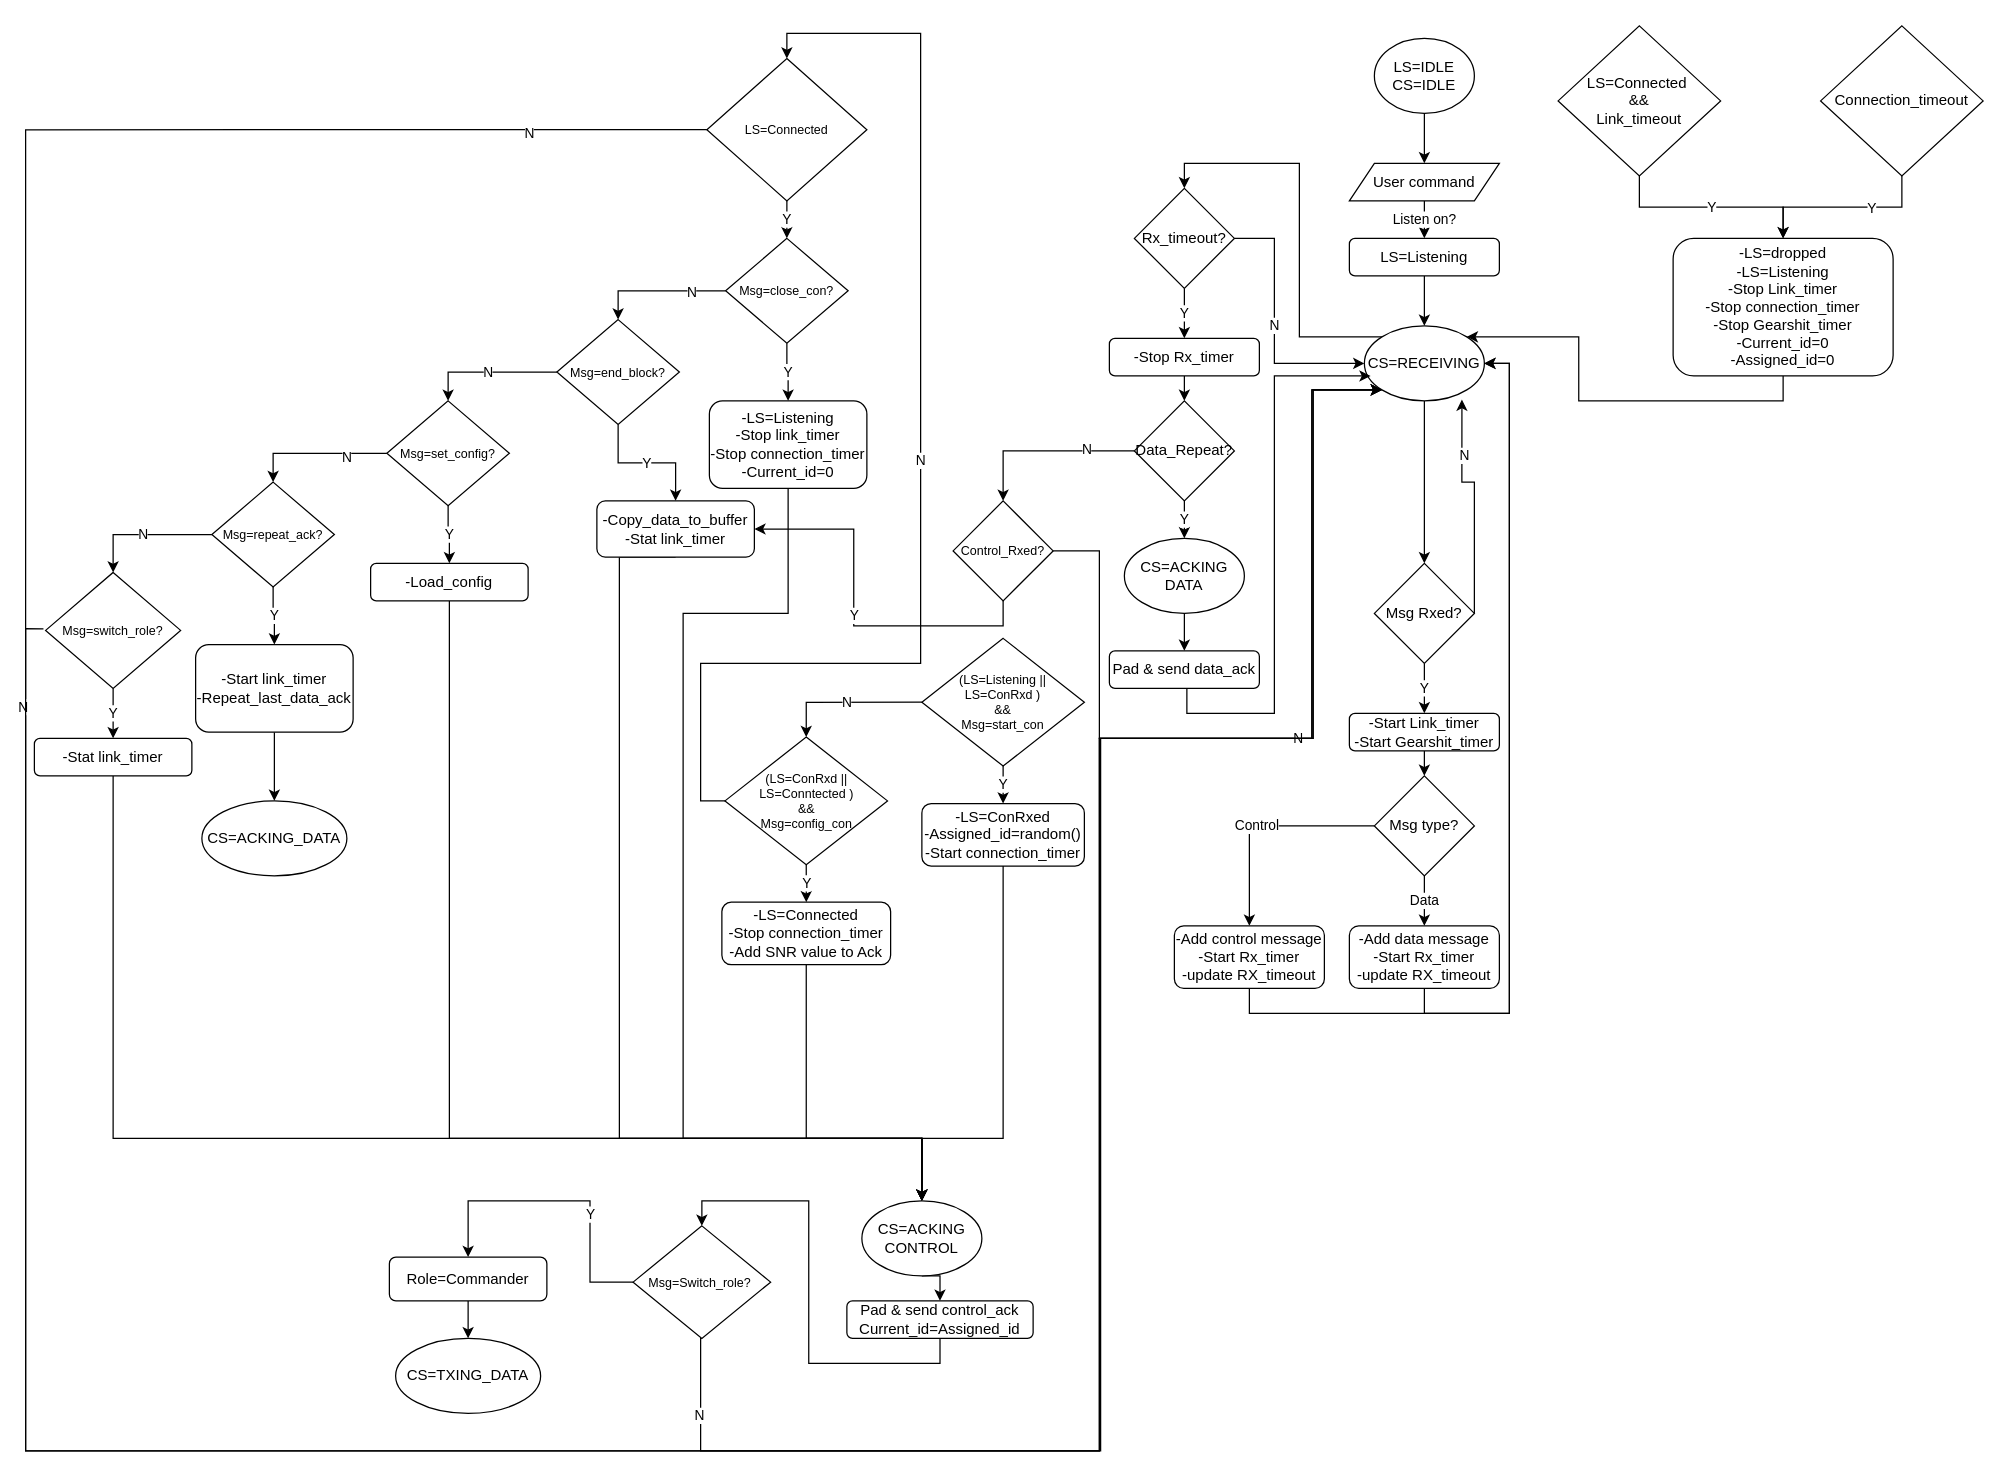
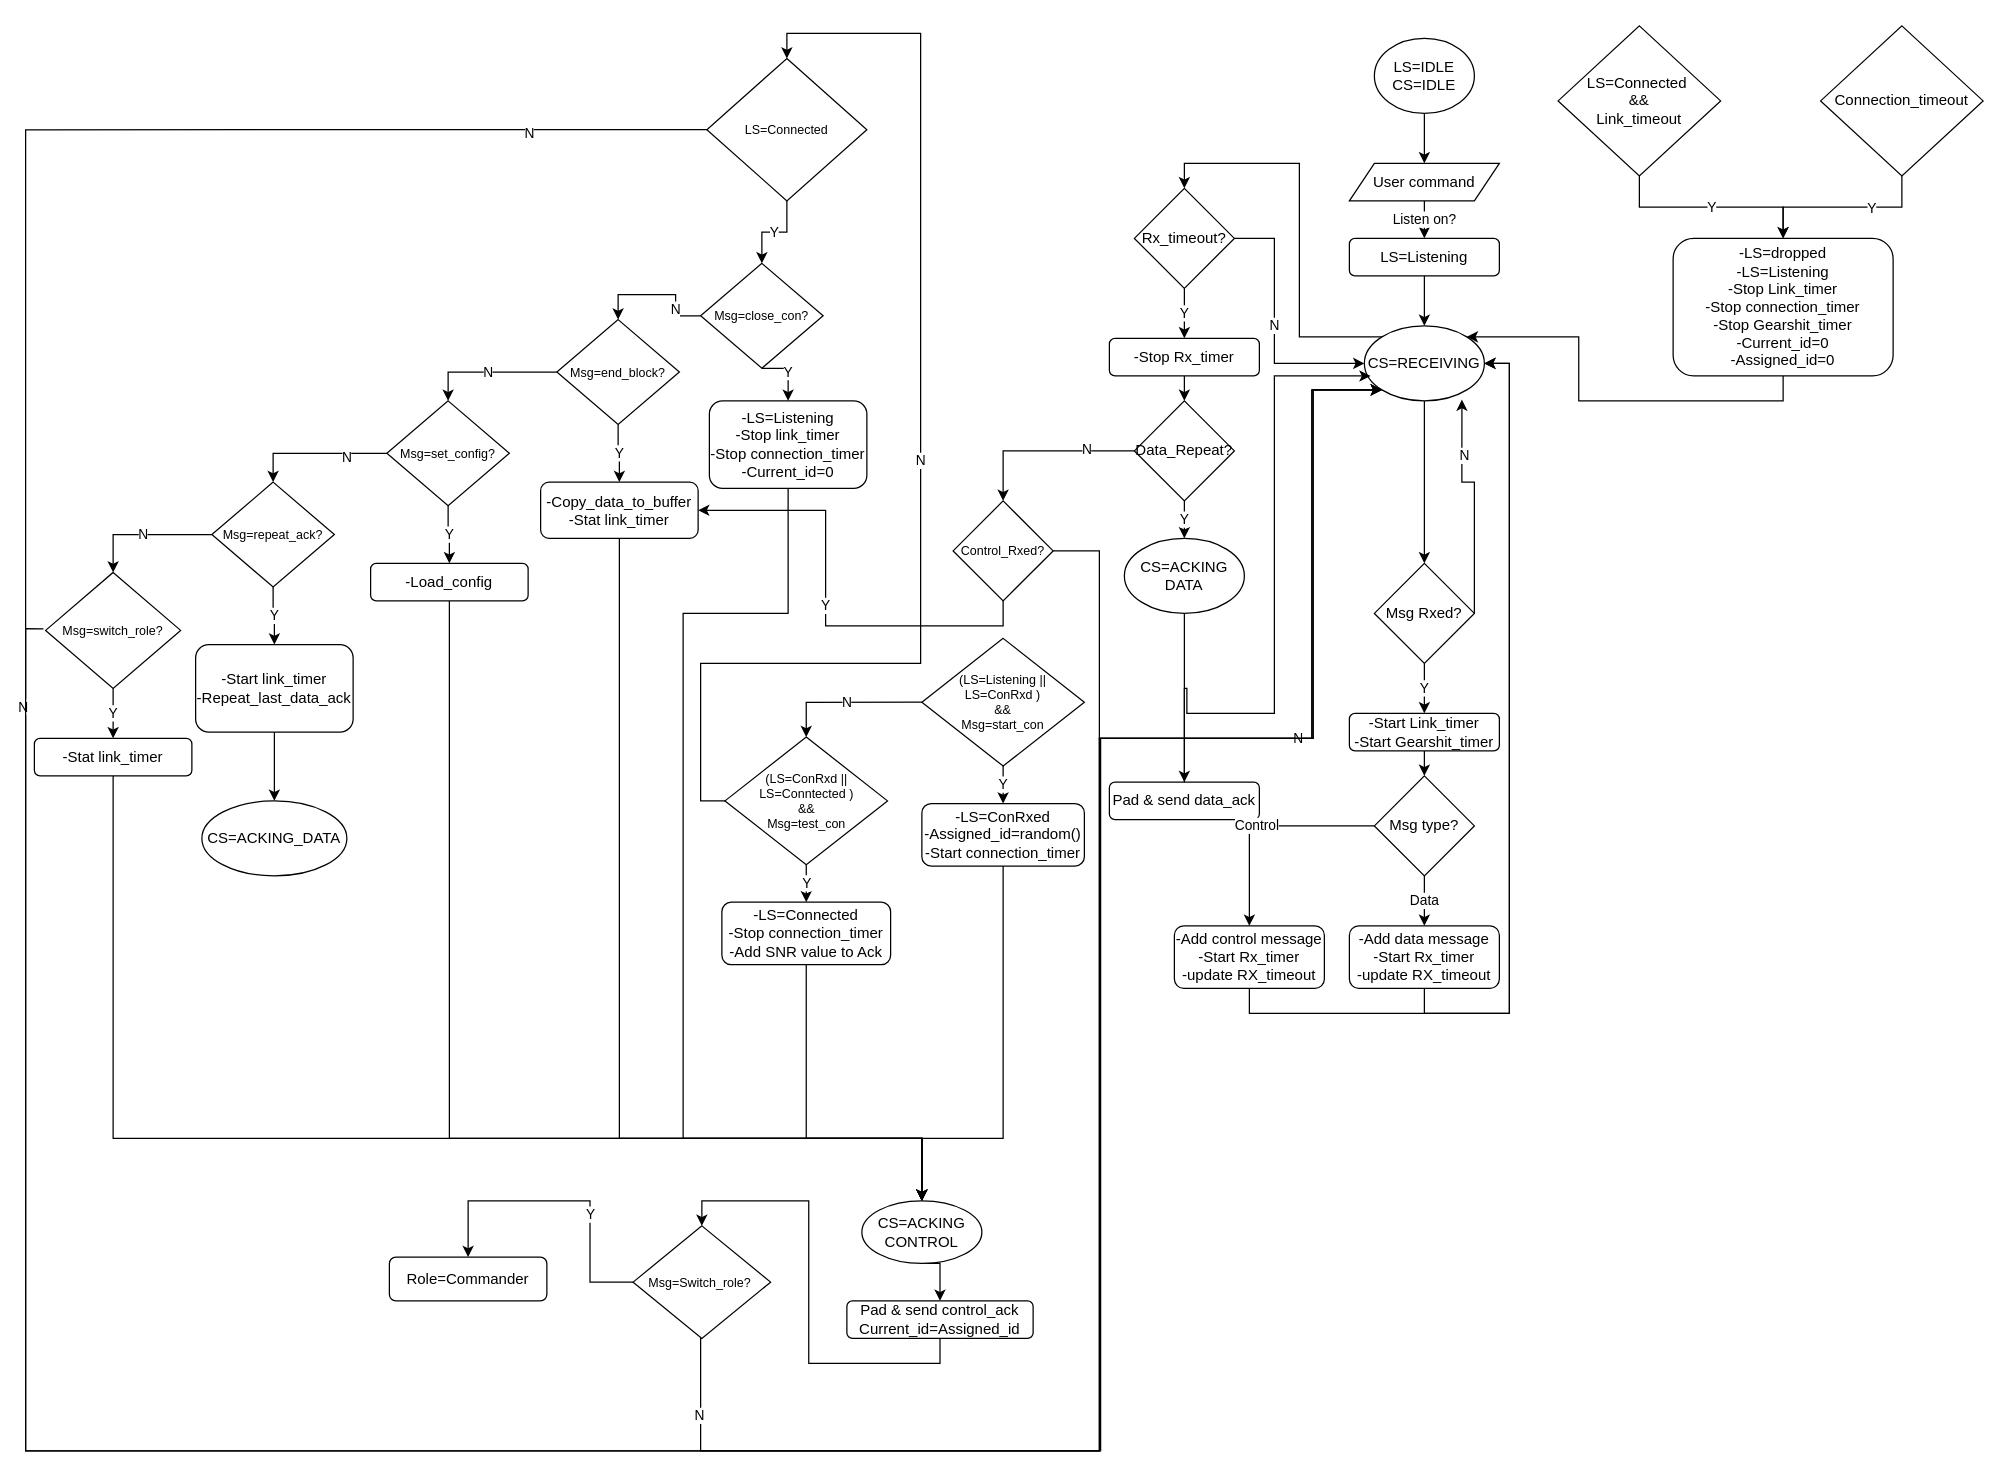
node "Msg=close_con?": moved (787, 291) -> (762, 316)
node "-Copy_data_to_buffer -Stat link_timer": moved (676, 529) -> (619, 510)
node "Pad & send data_ack": moved (1184, 669) -> (1184, 801)
node "(LS=ConRxd || LS=Conntected ) && Msg=config_con": label "(LS=ConRxd || LS=Conntected ) && Msg=config_con" -> "(LS=ConRxd || LS=Conntected ) && Msg=test_con"
node "CS=ACKING CONTROL": size 120x75 -> 120x63
edge "Role=Commander" -> "CS=TXING_DATA": removed
node "CS=TXING_DATA": removed
